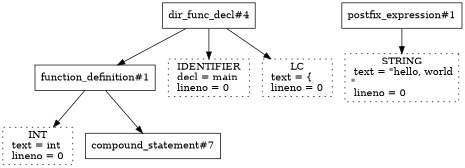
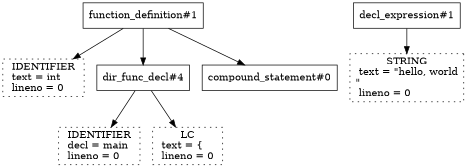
node "postfix_expression#1": label "postfix_expression#1" -> "decl_expression#1"
edge "dir_func_decl#4" -> "function_definition#1": reversed
node "INT text = int lineno = 0": label "INT text = int lineno = 0" -> "IDENTIFIER text = int lineno = 0"
node "compound_statement#7": label "compound_statement#7" -> "compound_statement#0"
